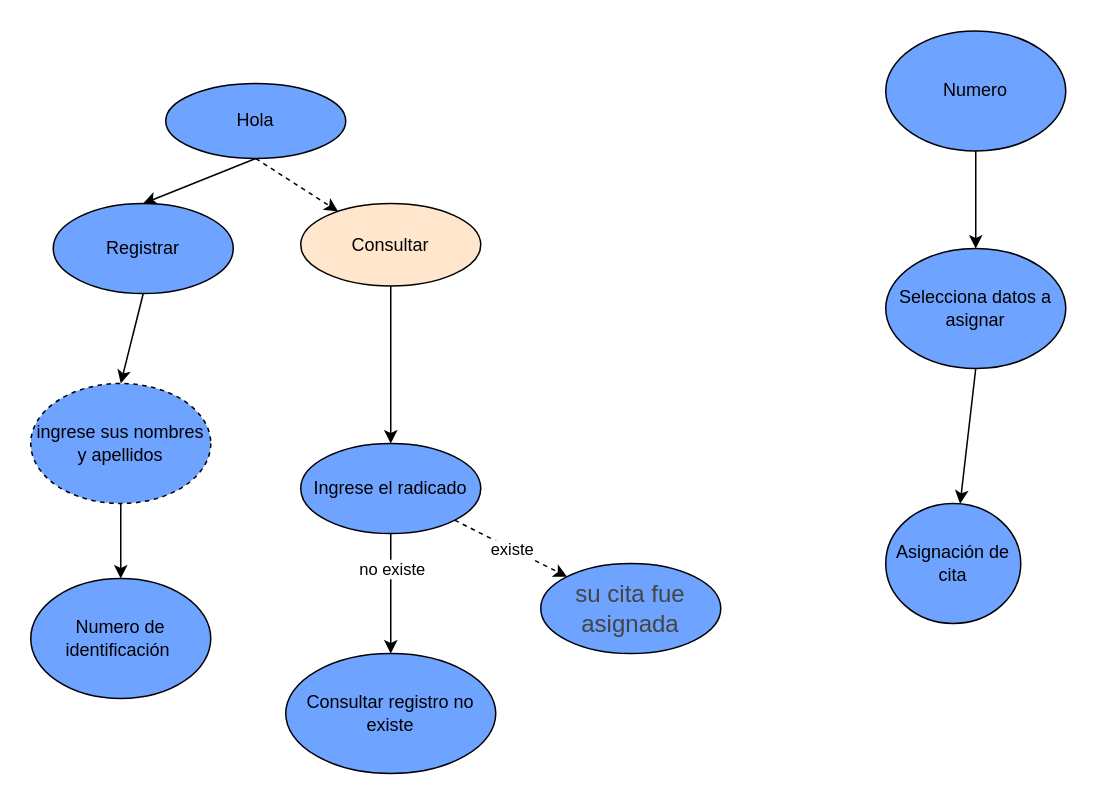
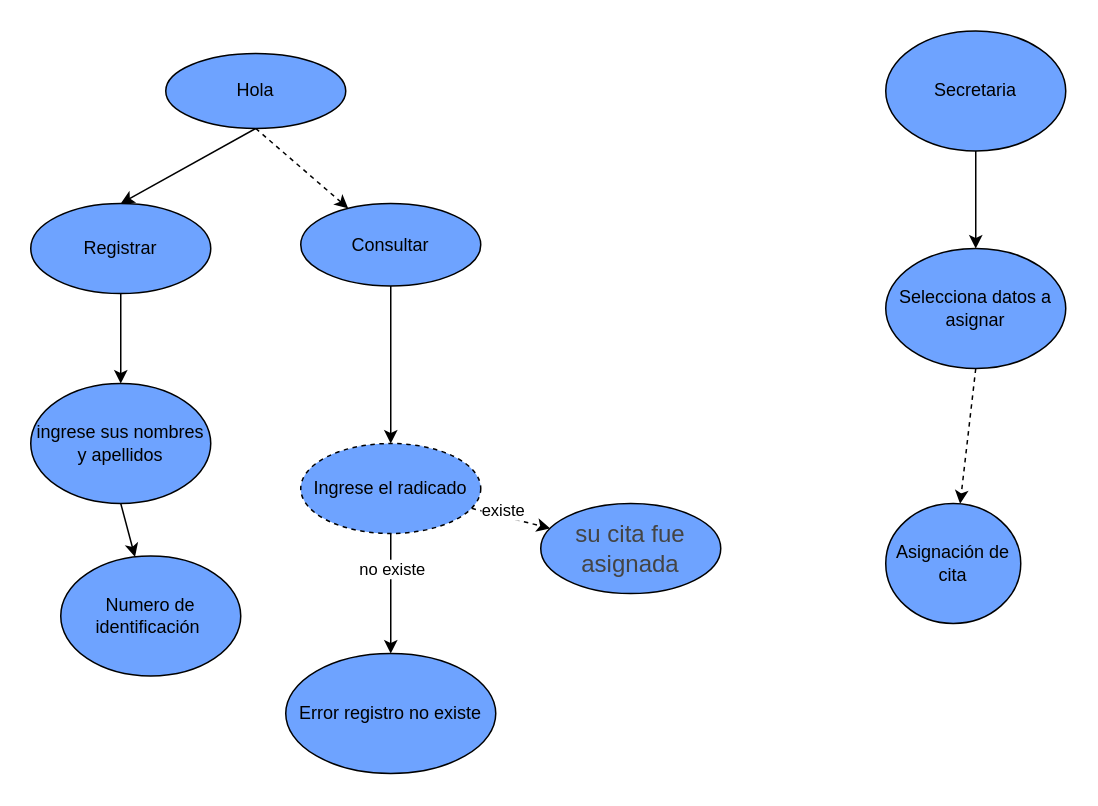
node "Numero": label "Numero" -> "Secretaria"
node "Hola": moved (256, 121) -> (256, 91)
node "Consultar": fillcolor #ffe6cc -> #6ea3ff
node "Registrar": moved (143, 248) -> (121, 248)
edge "Selecciona datos a asignar" -> "Asignación de cita": style solid -> dashed
node "ingrese sus nombres y apellidos": style dashed -> solid
node "Ingrese el radicado": style solid -> dashed
node "su cita fue asignada": moved (631, 608) -> (631, 548)
node "Numero de identificación": moved (121, 638) -> (151, 616)
node "Consultar registro no existe": label "Consultar registro no existe" -> "Error registro no existe"
